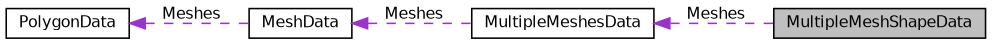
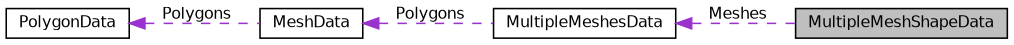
edge "MeshData" -> "PolygonData": label " Meshes" -> " Polygons"
edge "MultipleMeshesData" -> "MeshData": label " Meshes" -> " Polygons"
